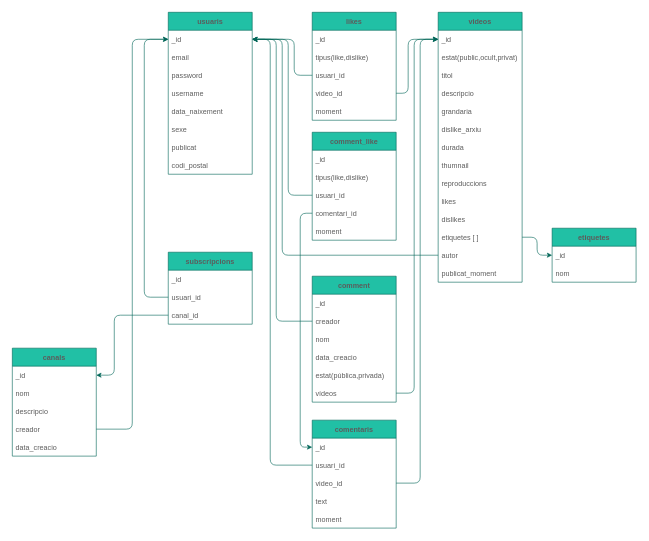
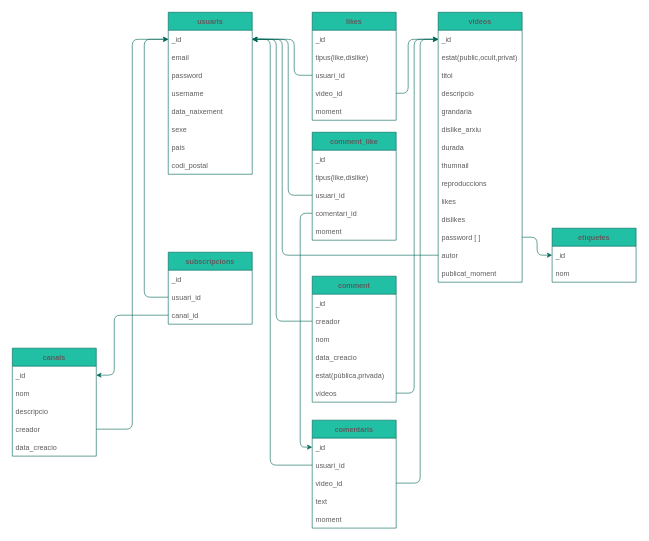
node "publicat": label "publicat" -> "pais"
node "etiquetes [ ]": label "etiquetes [ ]" -> "password [ ]"
